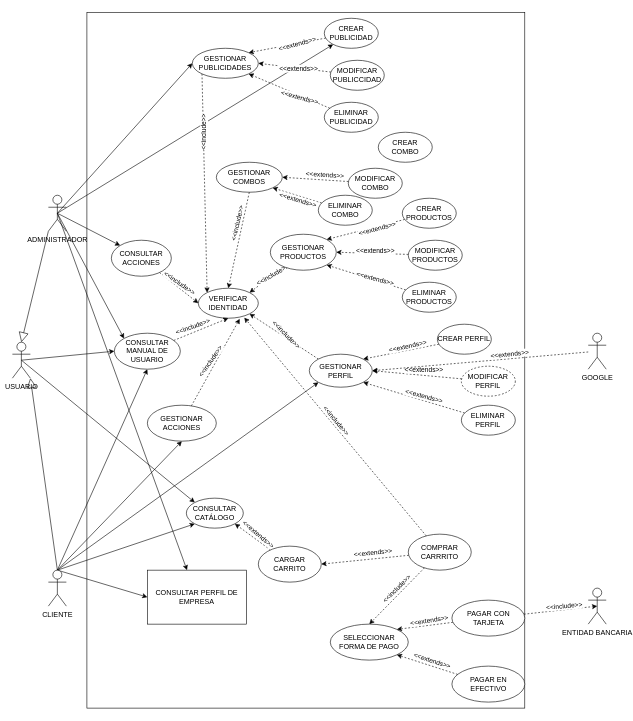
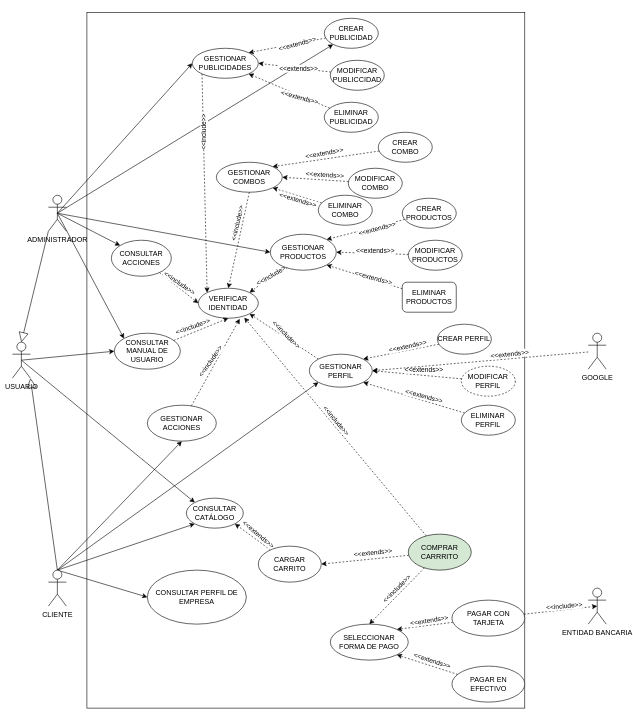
edge "CREAR COMBO" -> "GESTIONAR COMBOS": added, label "<<extends>>"
node "ELIMINAR PRODUCTOS": shape ellipse -> rounded rectangle
edge "ADMINISTRADOR" -> "CONSULTAR PERFIL DE EMPRESA": now "ADMINISTRADOR" -> "GESTIONAR PRODUCTOS"
edge "CLIENTE" -> "CONSULTAR MANUAL DE USUARIO": removed
node "COMPRAR CARRRITO": fillcolor #ffffff -> #d5e8d4
node "CONSULTAR PERFIL DE EMPRESA": shape rectangle -> ellipse
